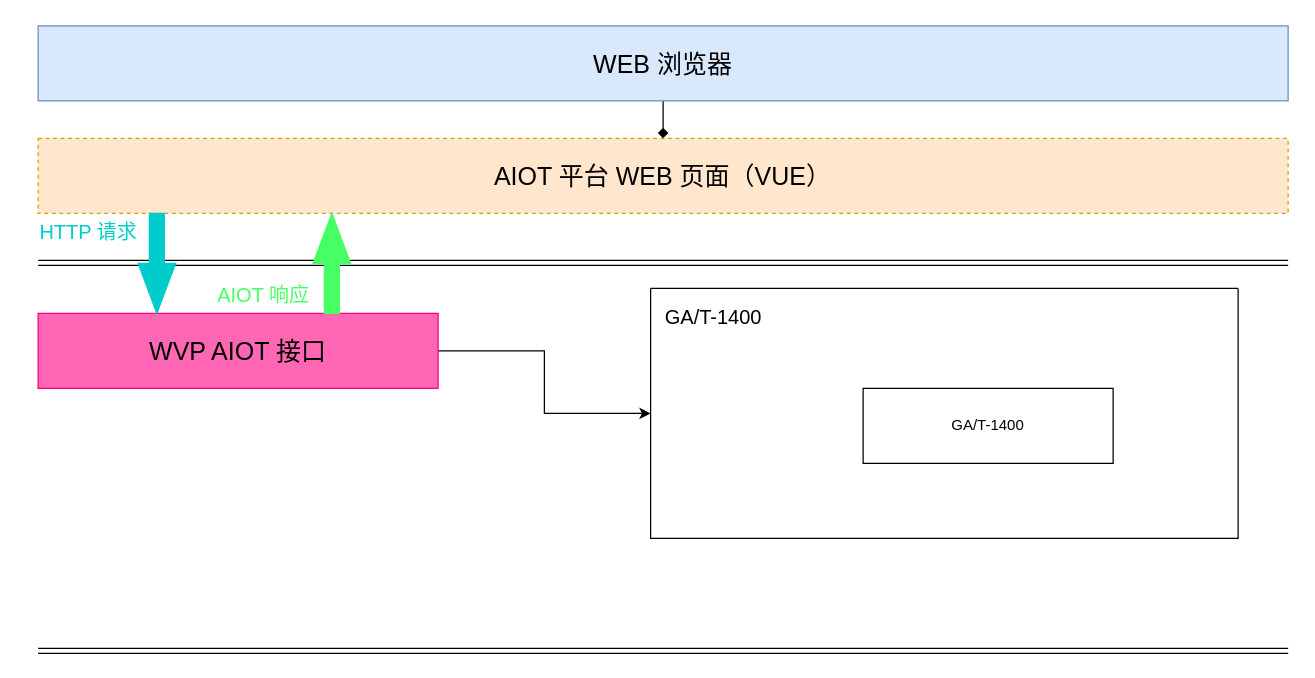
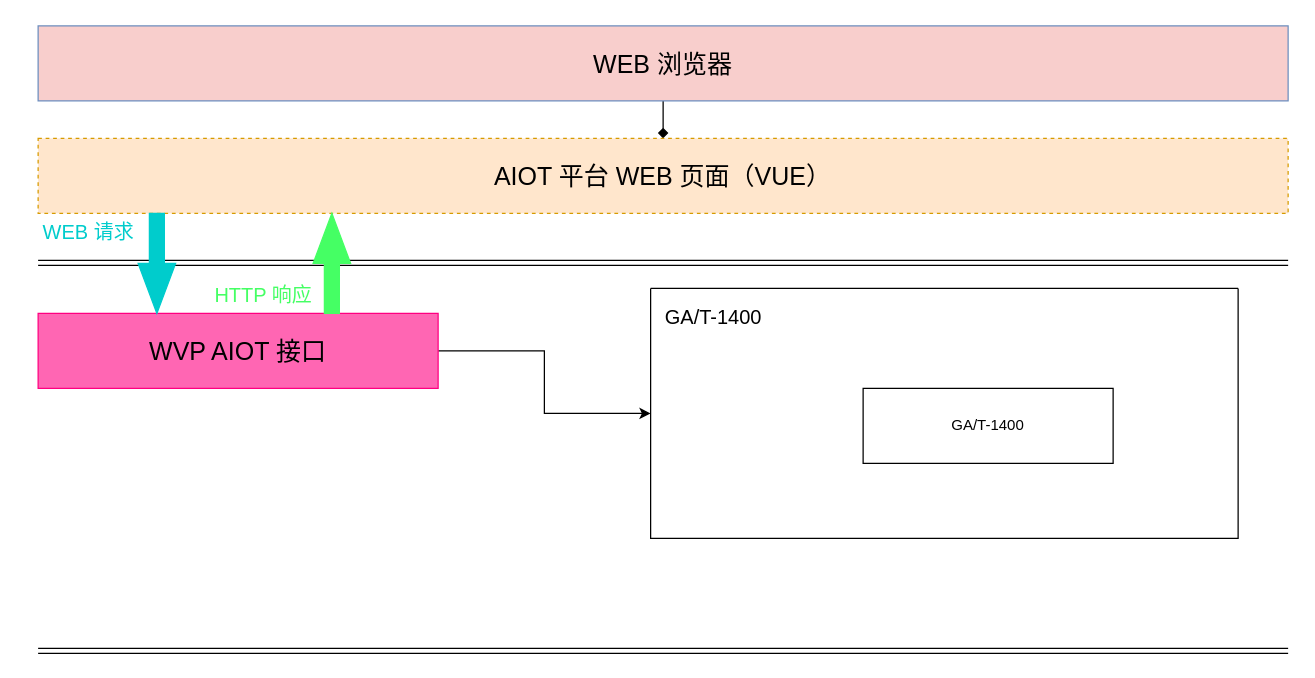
node "WEB 浏览器": fillcolor #dae8fc -> #f8cecc
node "HTTP 请求": label "HTTP 请求" -> "WEB 请求"
node "AIOT 响应": label "AIOT 响应" -> "HTTP 响应"
